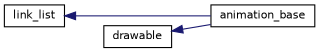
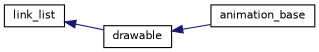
edge "animation_base" -> "link_list": now "drawable" -> "link_list"
